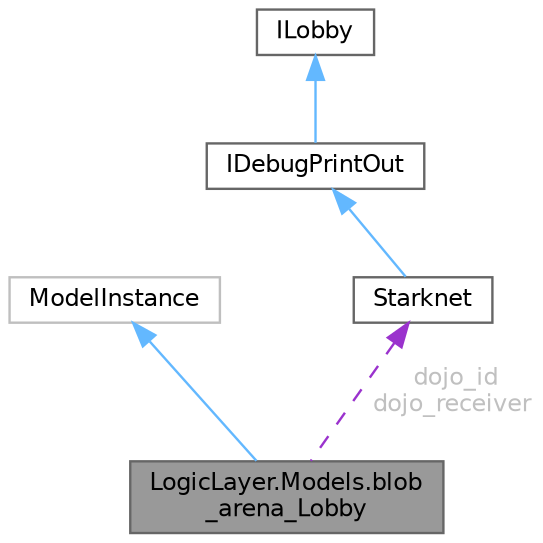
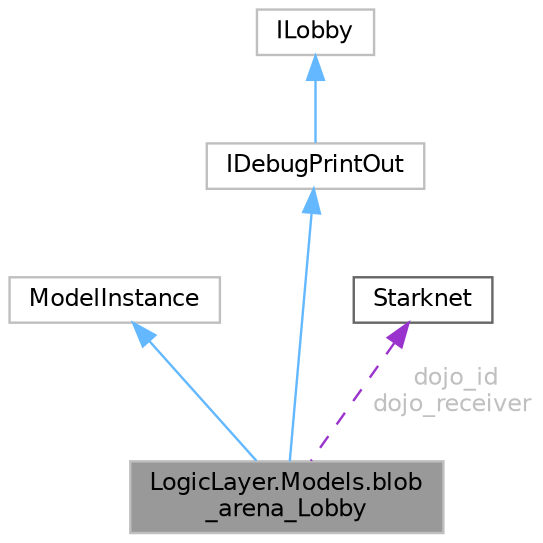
node "ILobby": color gray40 -> grey75
node "IDebugPrintOut": color gray40 -> grey75
edge "Starknet" -> "IDebugPrintOut": now "LogicLayer.Models.blob _arena_Lobby" -> "IDebugPrintOut"
node "LogicLayer.Models.blob _arena_Lobby": color gray40 -> grey75
